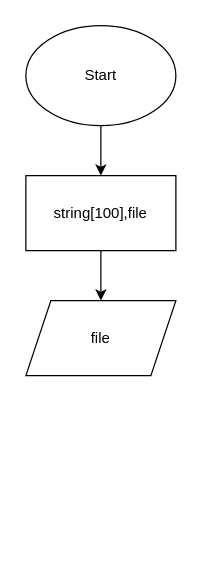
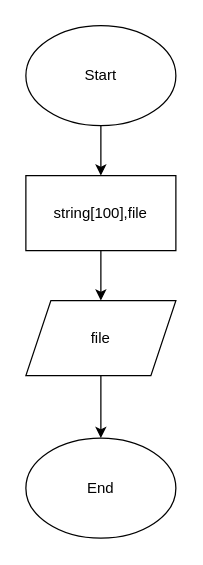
edge "file" -> "End": added
node "End": added
